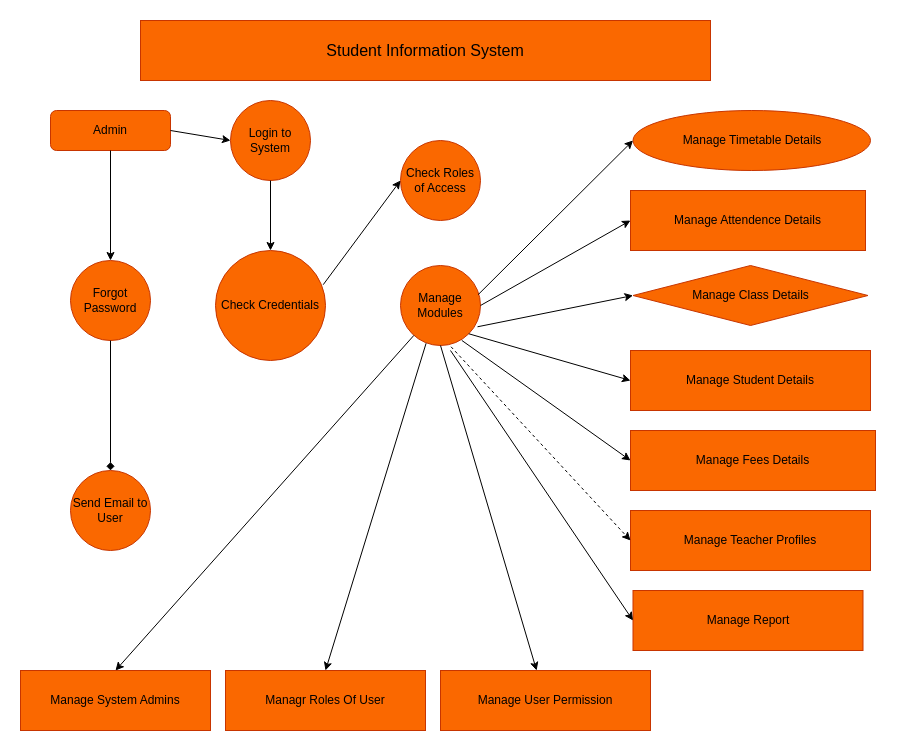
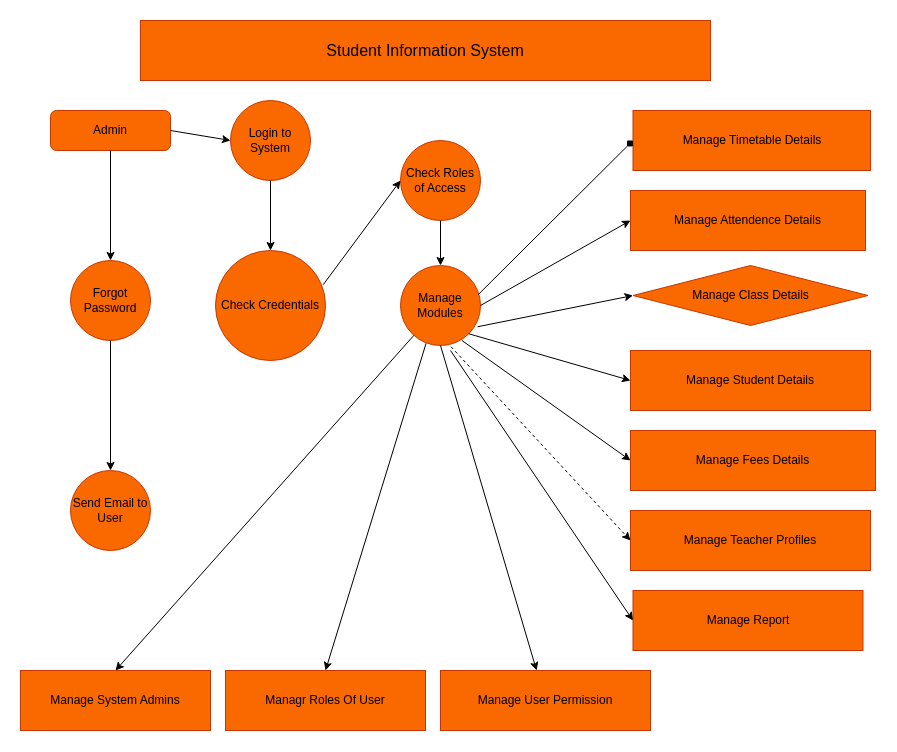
node "Manage Timetable Details": shape ellipse -> rectangle
edge "Manage Modules" -> "Manage Timetable Details": arrowhead classic -> diamond
edge "Check Roles of Access" -> "Manage Modules": added
edge "Forgot Password" -> "Send Email to User": arrowhead diamond -> classic
